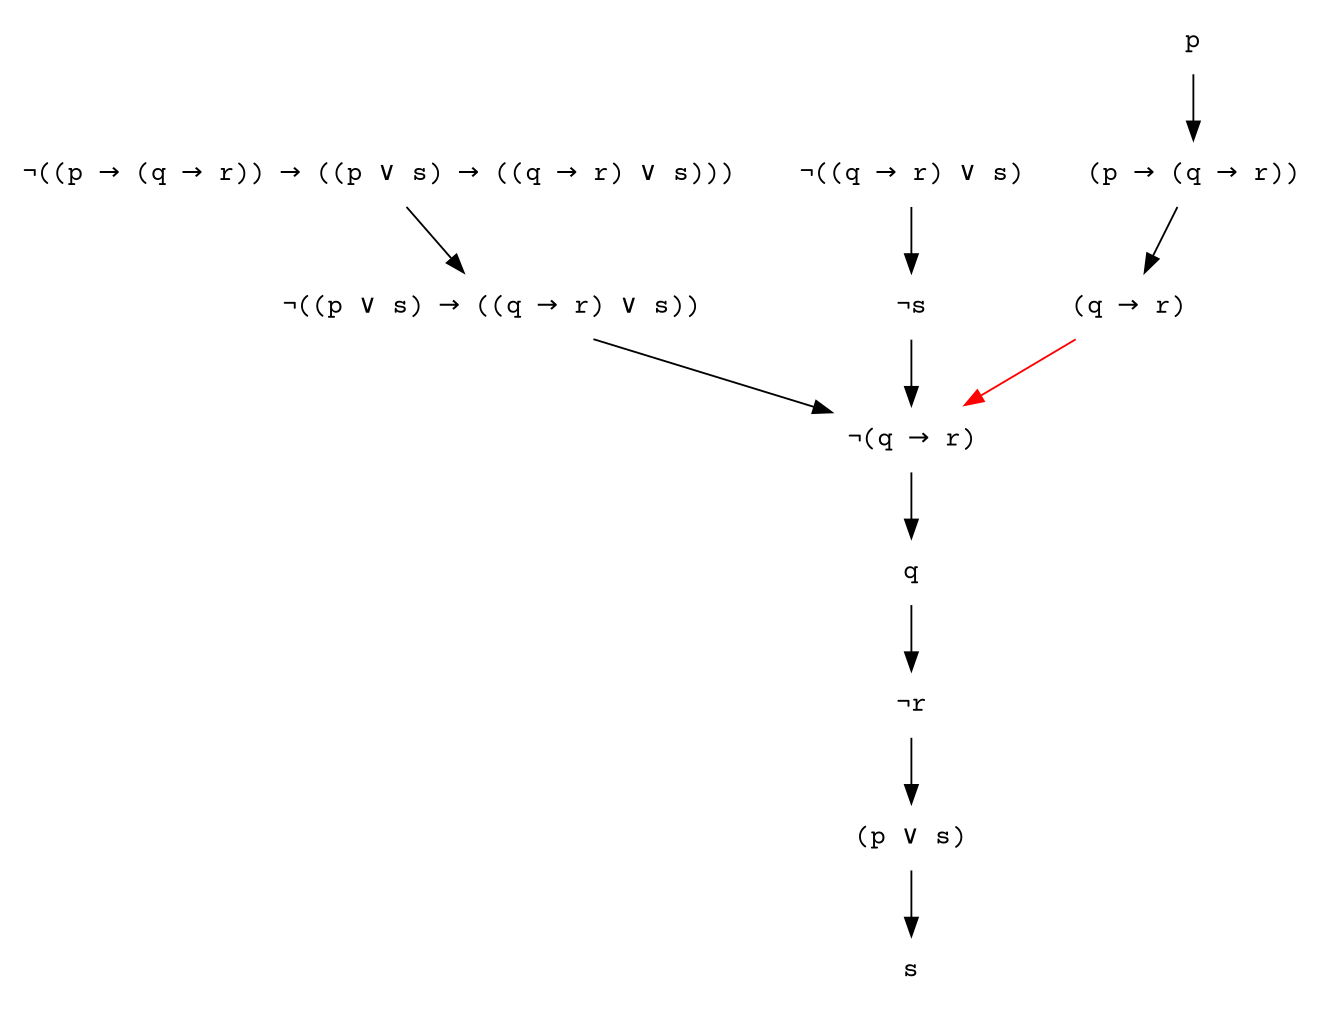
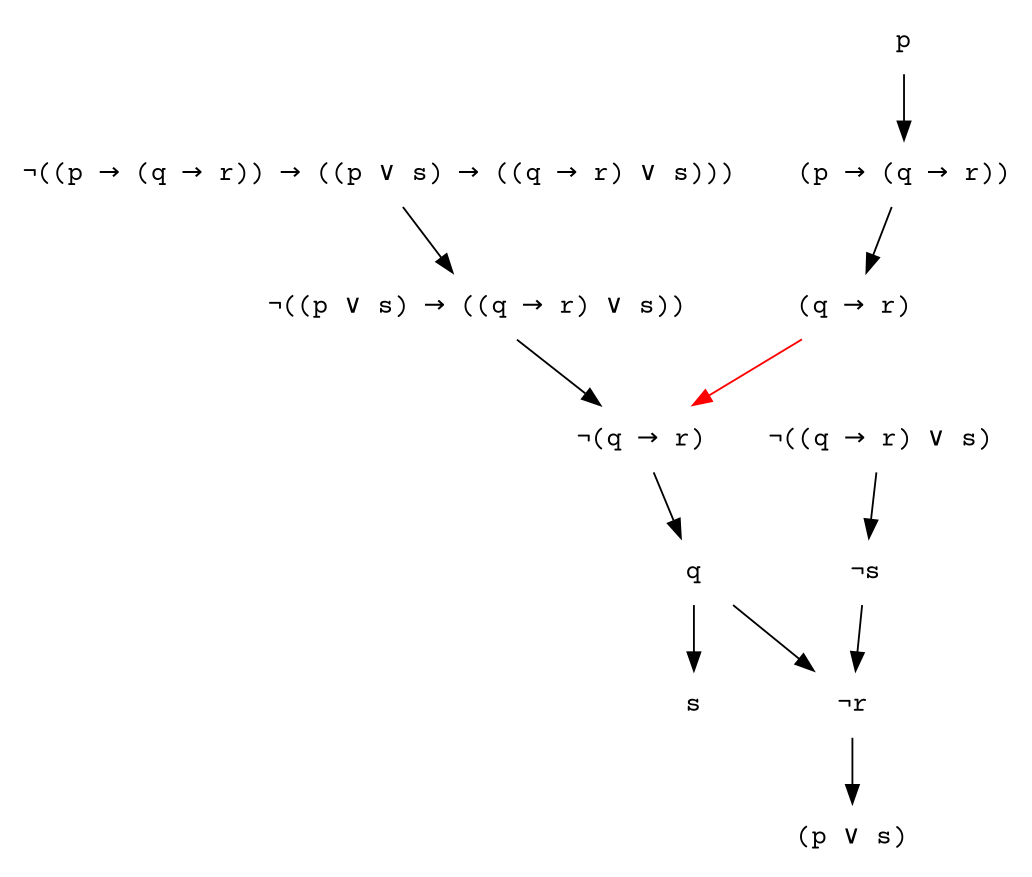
edge "¬s" -> "¬(q → r)": now "¬s" -> "¬r"
edge "(p ∨ s)" -> "s": now "q" -> "s"
